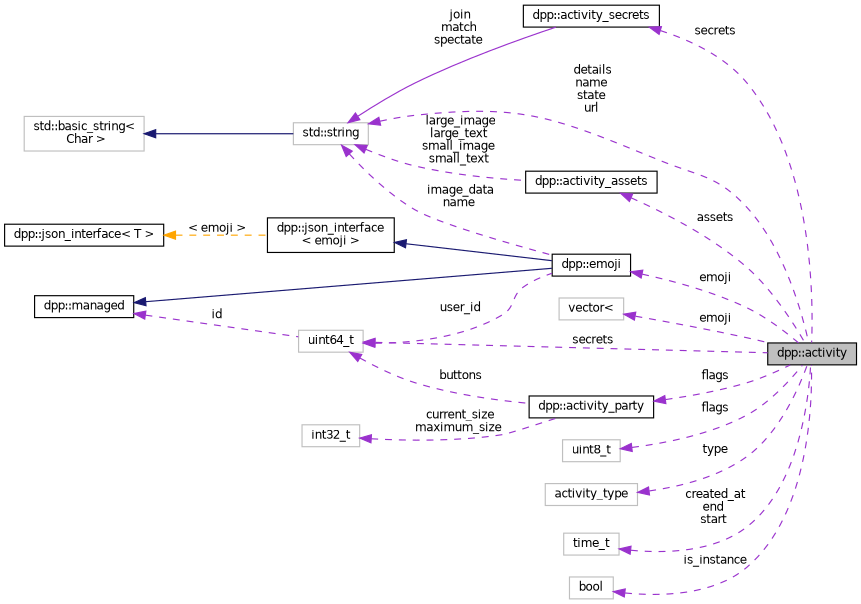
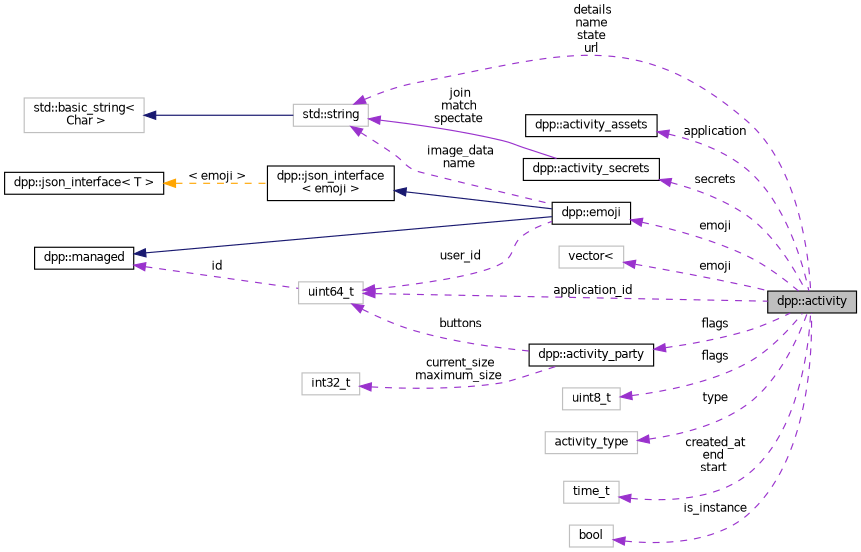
edge "dpp::activity_assets" -> "std::string": removed, label "large_image large_text small_image small_text"
edge "dpp::activity" -> "dpp::activity_assets": label " assets" -> " application"
edge "dpp::activity" -> "uint64_t": label " secrets" -> " application_id"
